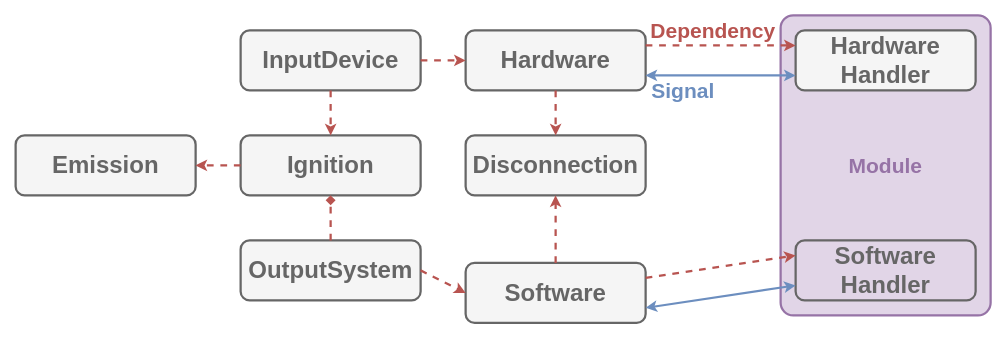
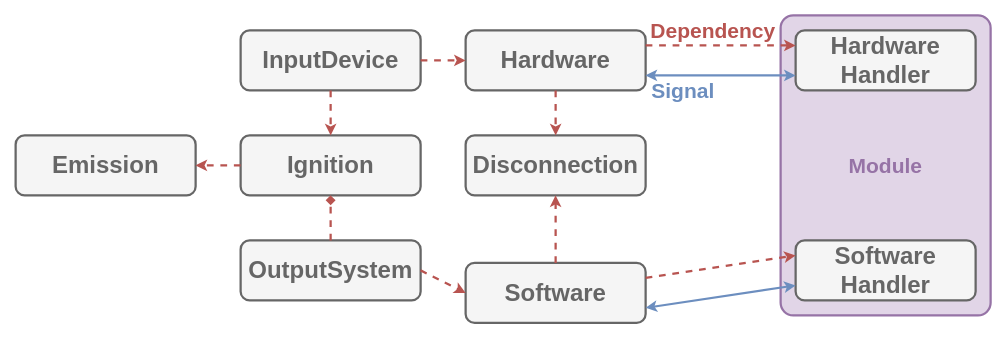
node "Software Handler": fillcolor #e1d5e7 -> #f5f5f5
